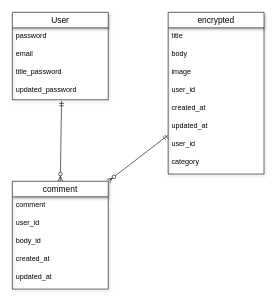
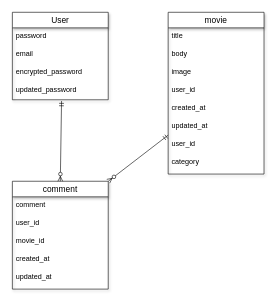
node "encrypted": label "encrypted" -> "movie"
node "title_password": label "title_password" -> "encrypted_password"
node "body_id": label "body_id" -> "movie_id"
